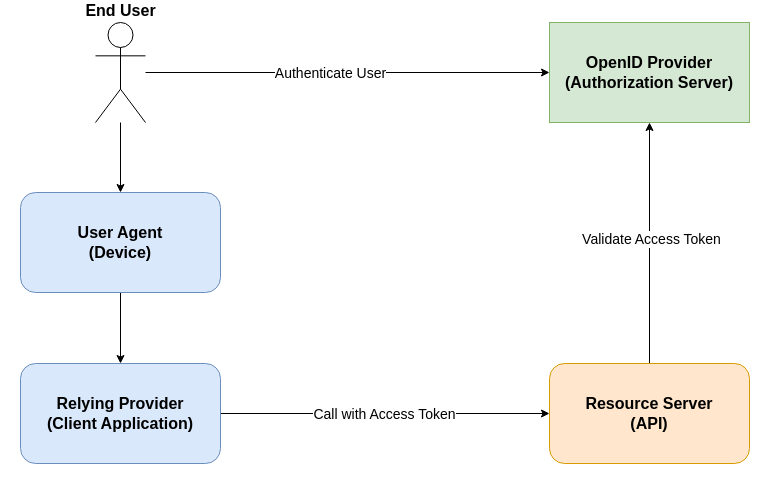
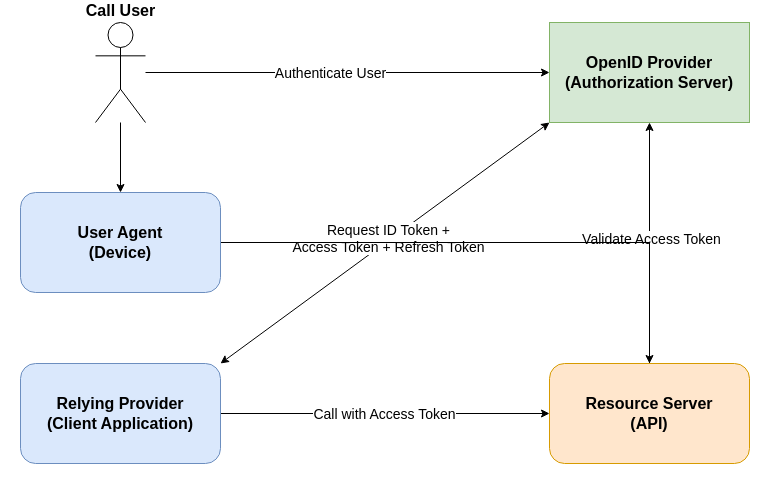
node "End User": label "End User" -> "Call User"
edge "OpenID Provider (Authorization Server)" -- "Relying Provider (Client Application)": added, label "Request ID Token + Access Token + Refresh Token"
edge "User Agent (Device)" -> "Relying Provider (Client Application)": now "User Agent (Device)" -> "Resource Server (API)"
